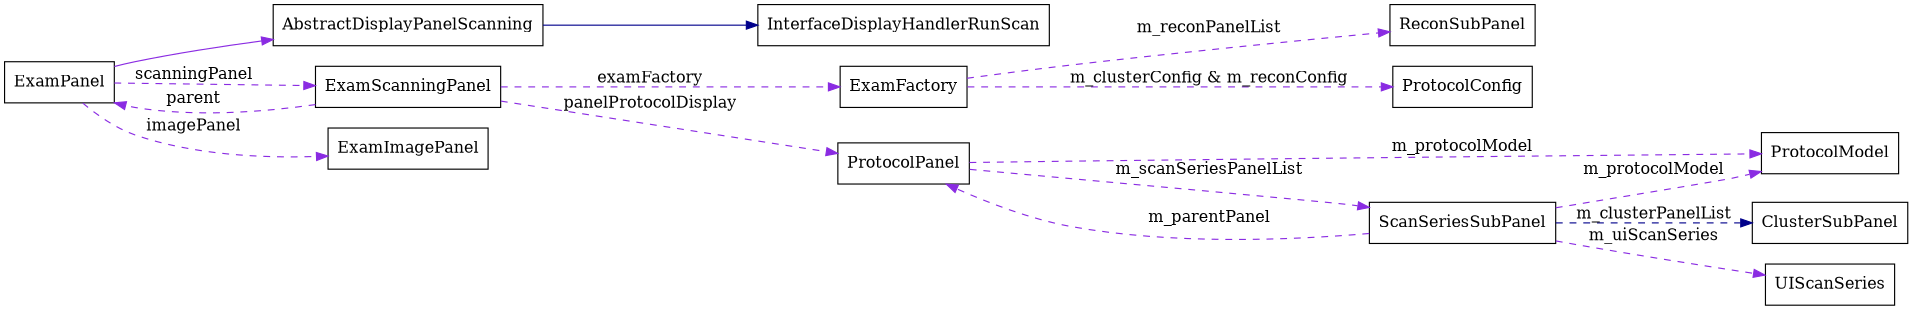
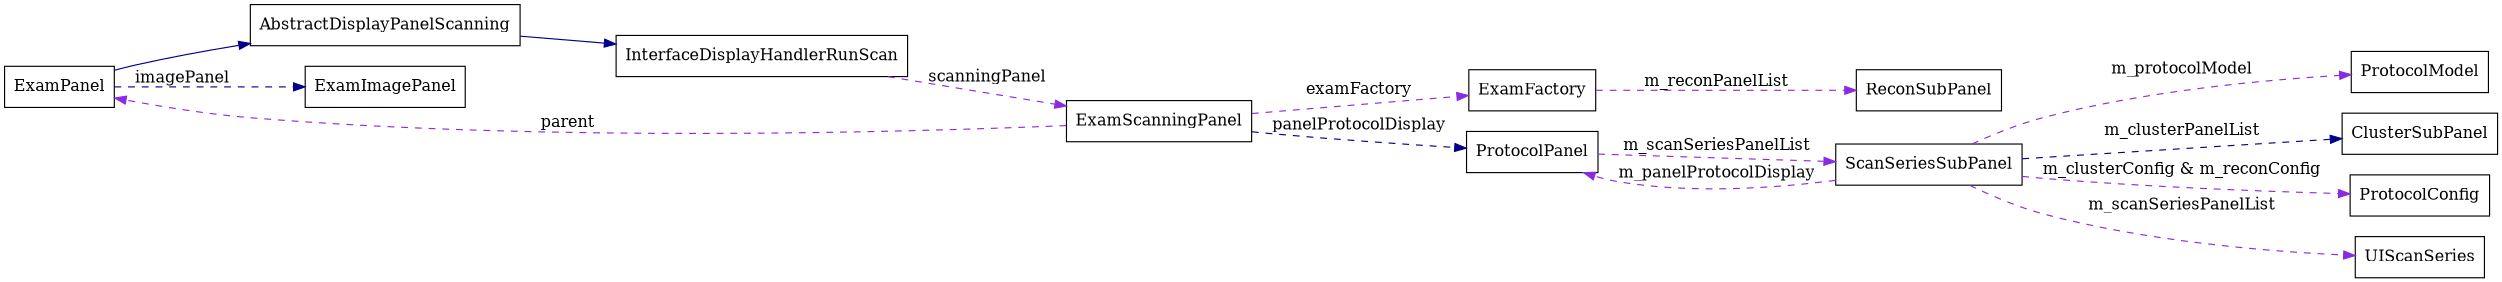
edge "ExamPanel" -> "AbstractDisplayPanelScanning": color blueviolet -> blue4
edge "ExamPanel" -> "ExamScanningPanel": now "InterfaceDisplayHandlerRunScan" -> "ExamScanningPanel"
edge "ExamFactory" -> "ProtocolConfig": now "ScanSeriesSubPanel" -> "ProtocolConfig"
edge "ExamScanningPanel" -> "ProtocolPanel": color blueviolet -> blue4
edge "ExamPanel" -> "ExamImagePanel": color blueviolet -> blue4
edge "ProtocolPanel" -> "ProtocolModel": removed, label "m_protocolModel"
edge "ScanSeriesSubPanel" -> "ProtocolPanel": label "m_parentPanel" -> "m_panelProtocolDisplay"
edge "ScanSeriesSubPanel" -> "UIScanSeries": label "m_uiScanSeries" -> "m_scanSeriesPanelList"
